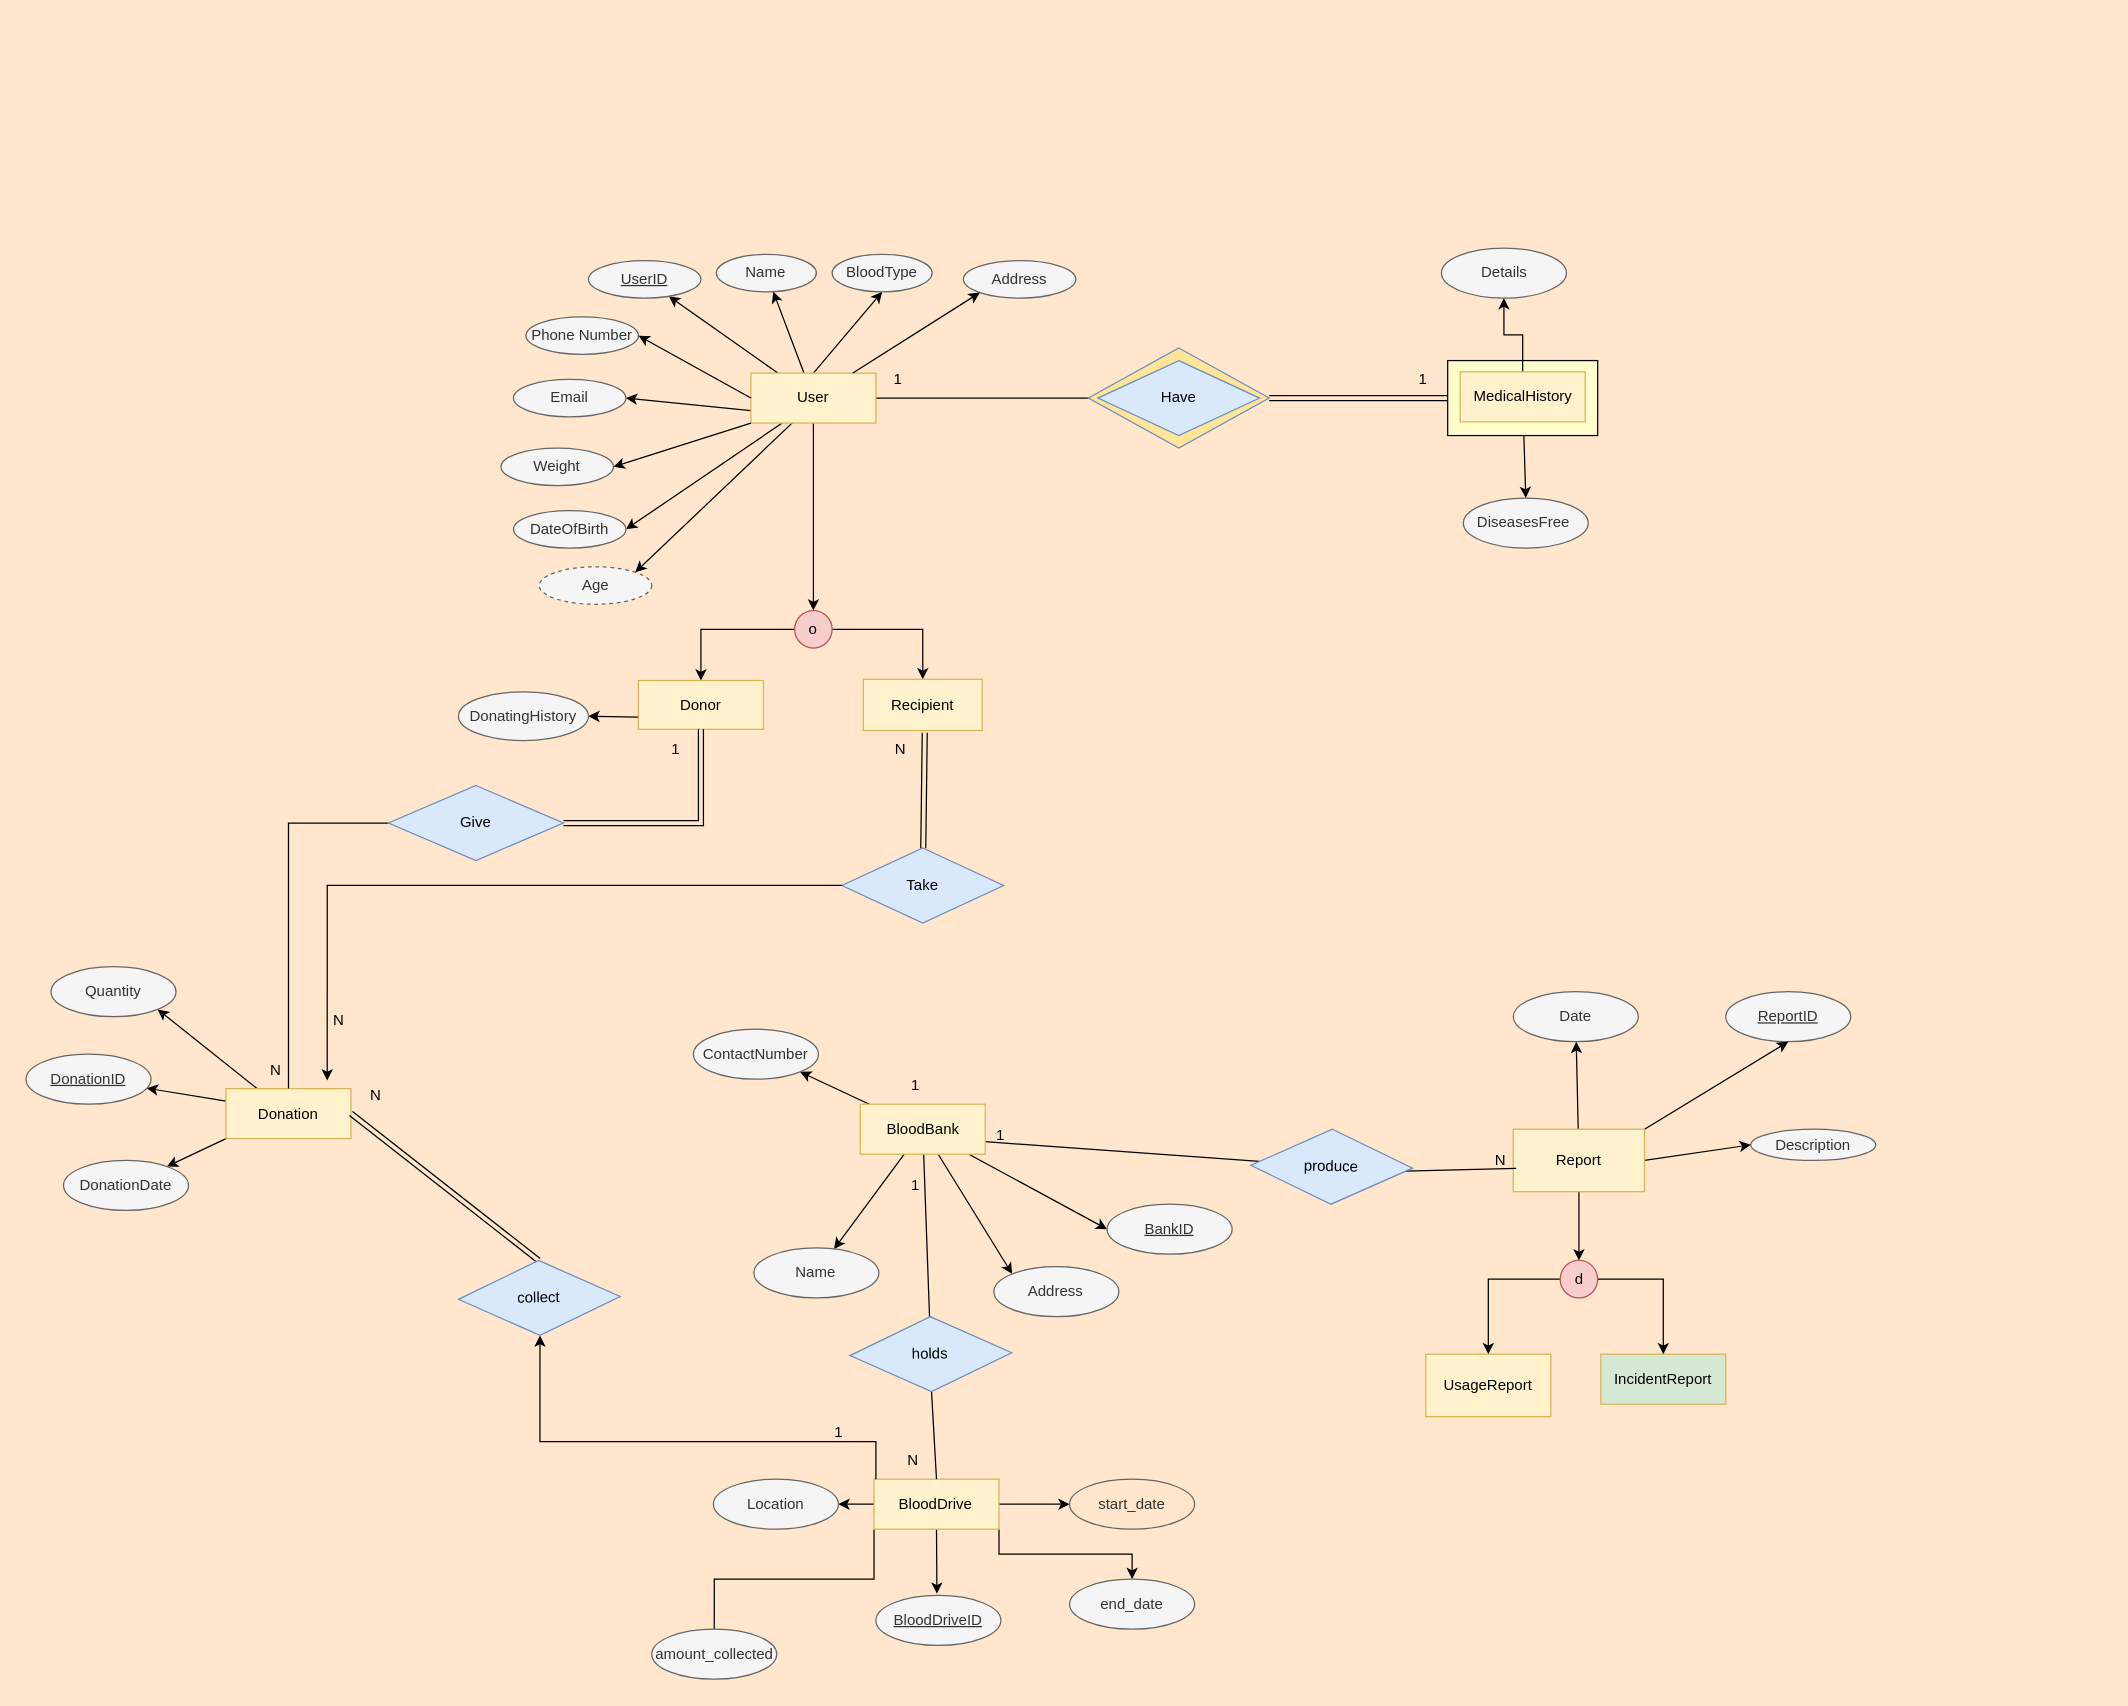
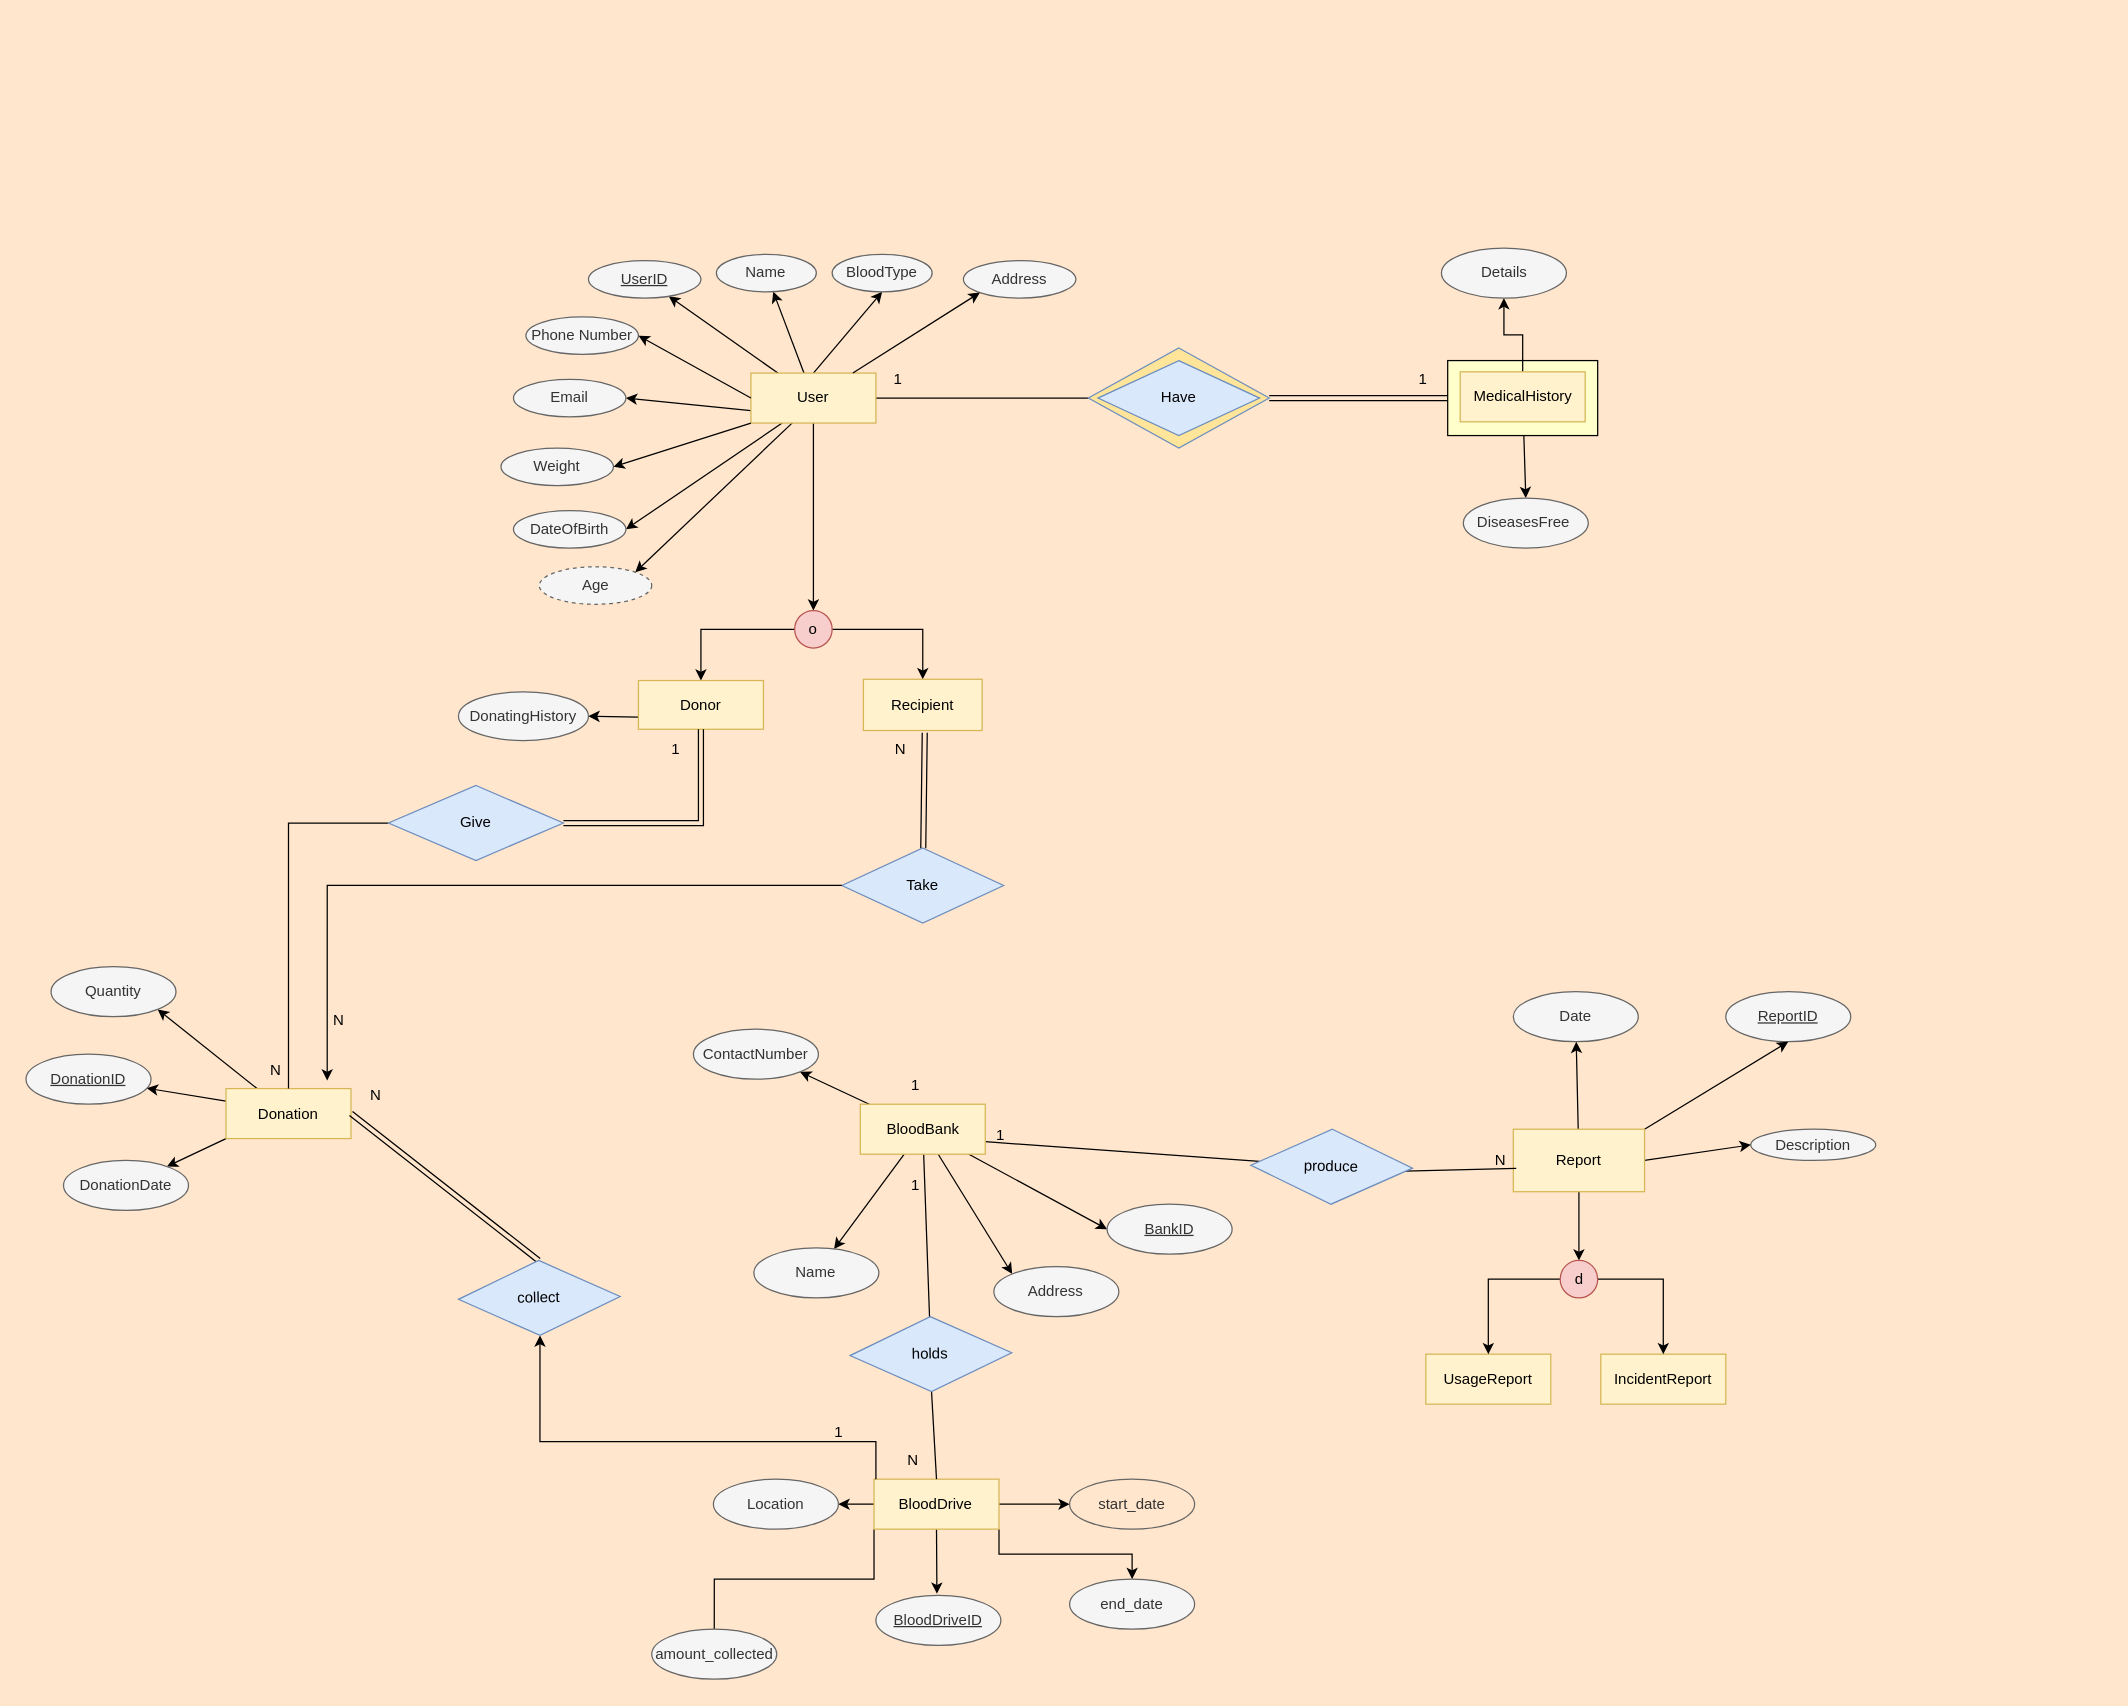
node "IncidentReport": fillcolor #d5e8d4 -> #fff2cc
node "UsageReport": size 125x63 -> 125x50
